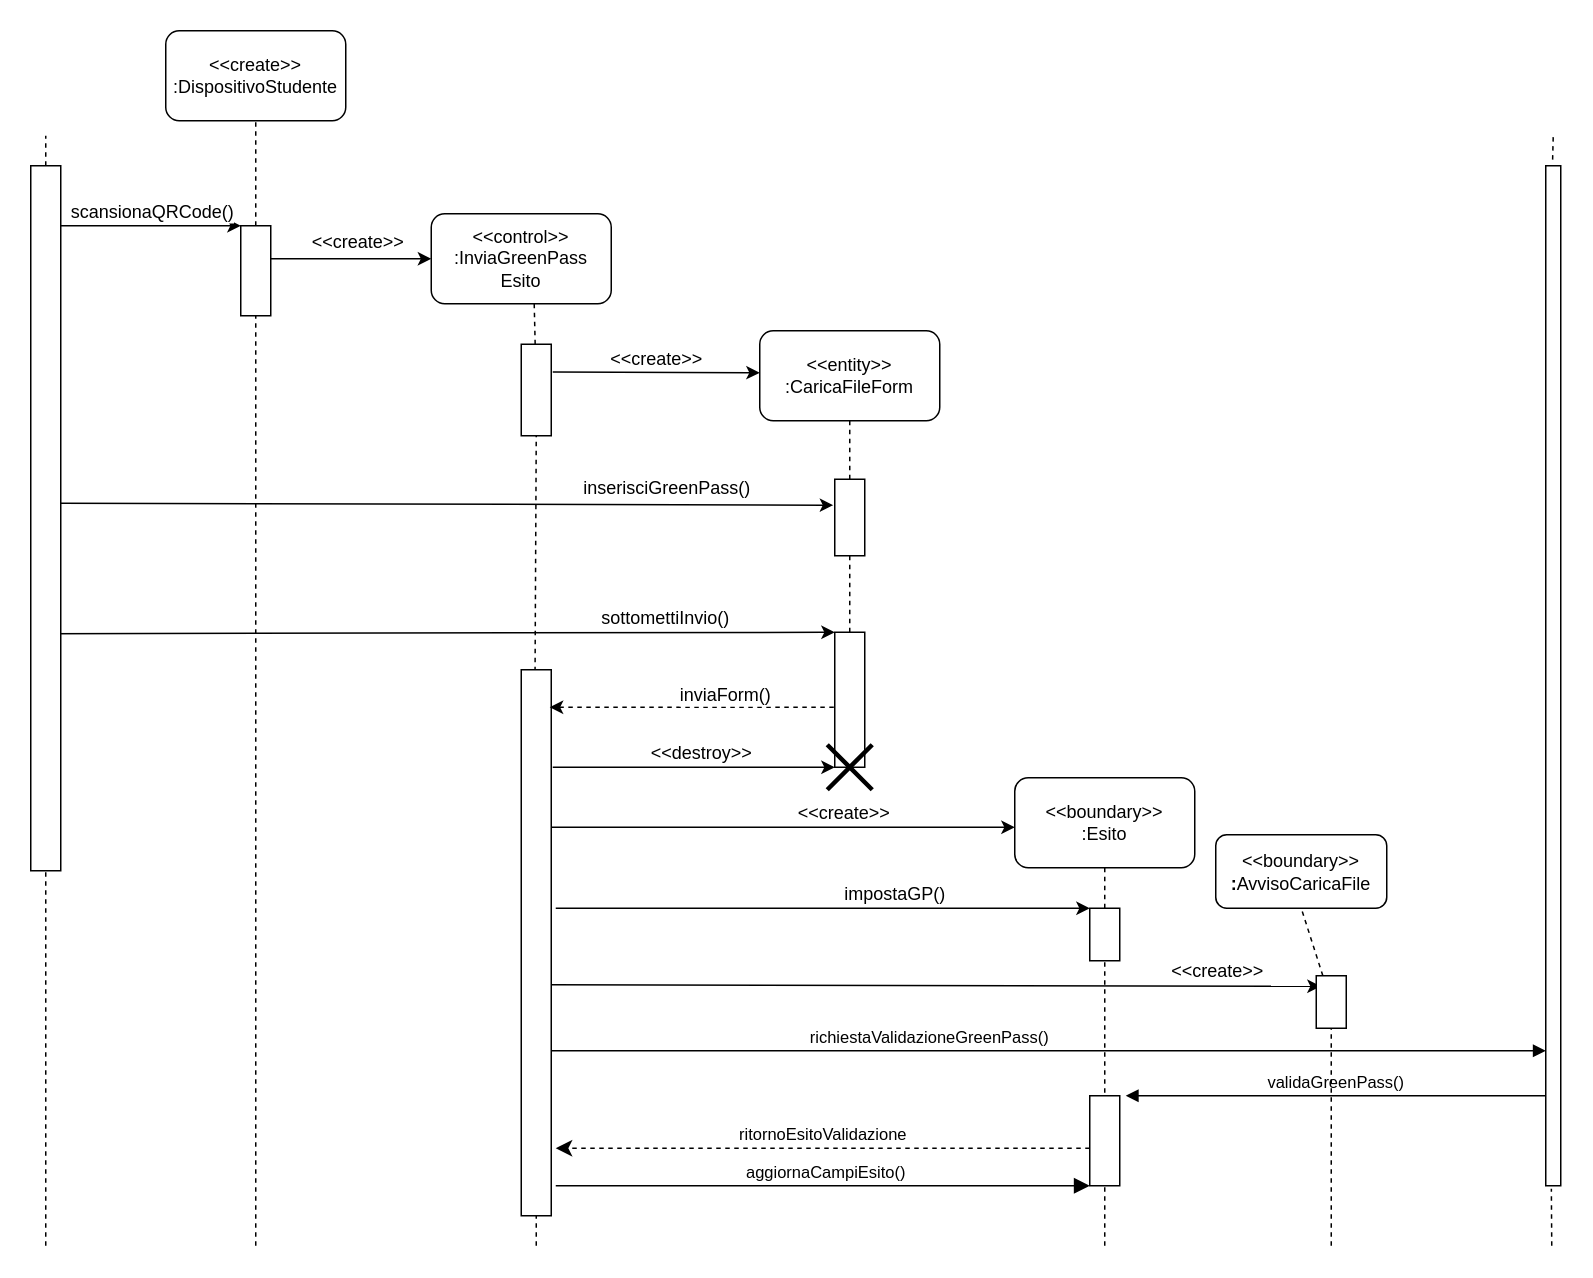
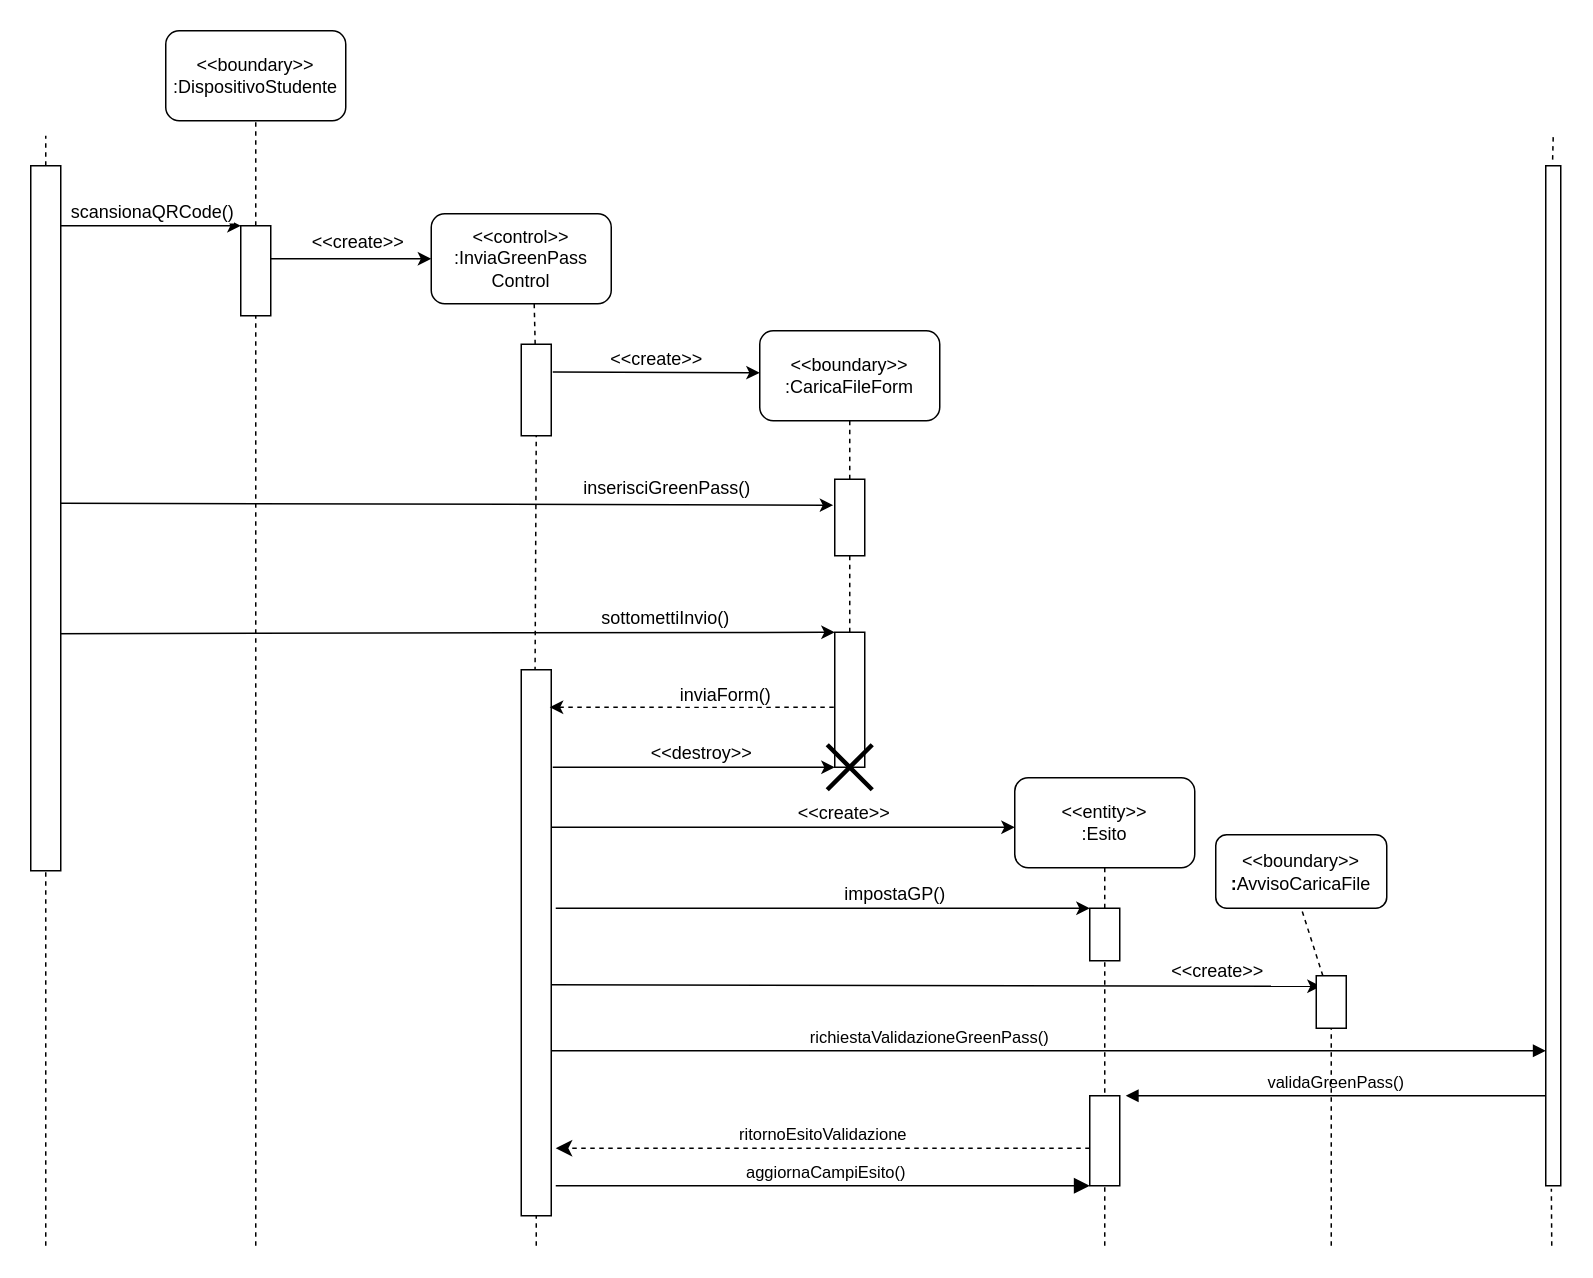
node "<<create>> :DispositivoStudente": label "<<create>> :DispositivoStudente" -> "<<boundary>> :DispositivoStudente"
node "<<control>> :InviaGreenPass Esito": label "<<control>> :InviaGreenPass Esito" -> "<<control>> :InviaGreenPass Control"
node "<<entity>> :CaricaFileForm": label "<<entity>> :CaricaFileForm" -> "<<boundary>> :CaricaFileForm"
node "<<boundary>> :Esito": label "<<boundary>> :Esito" -> "<<entity>> :Esito"
